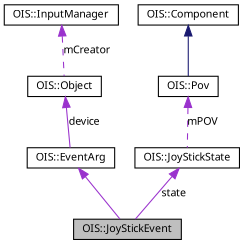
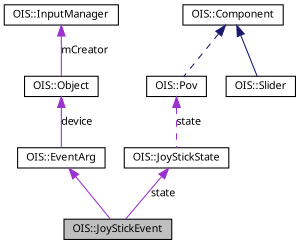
edge "OIS::Object" -> "OIS::InputManager": style dashed -> solid
edge "OIS::Pov" -> "OIS::Component": style solid -> dashed
node "OIS::Slider": added
edge "OIS::JoyStickState" -> "OIS::Pov": label "mPOV" -> "state"
